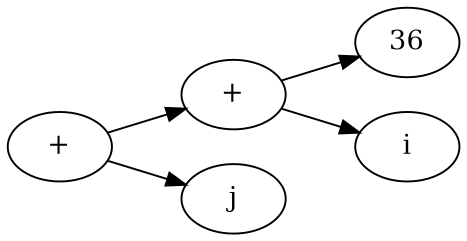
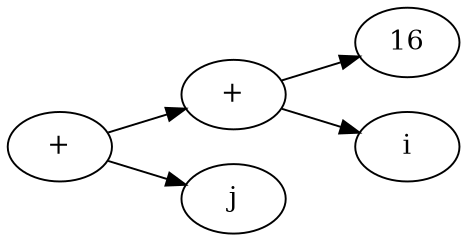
node "36": label "36" -> "16"
